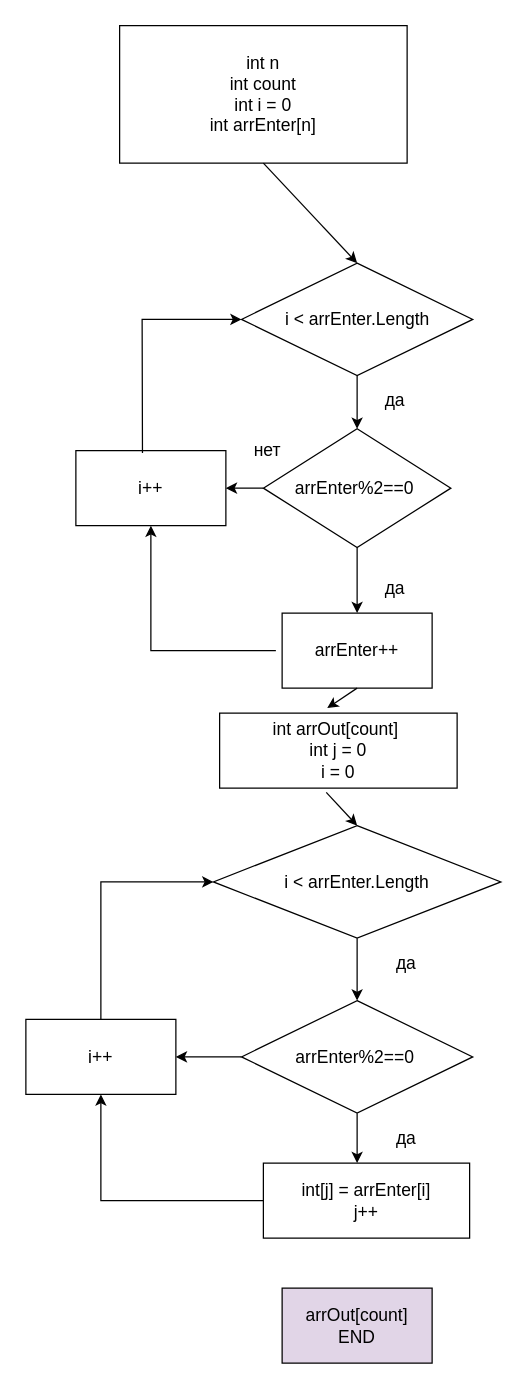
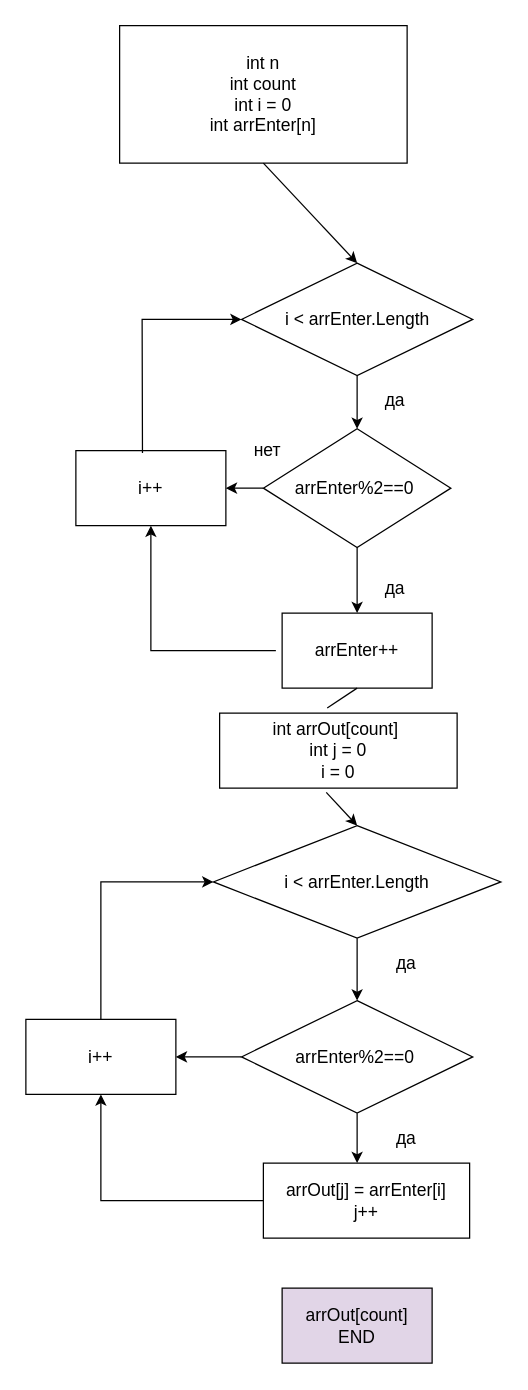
edge "arrEnter++" -> "int arrOut[count] int j = 0 i = 0": arrowhead classic -> none
node "int[j] = arrEnter[i] j++": label "int[j] = arrEnter[i] j++" -> "arrOut[j] = arrEnter[i] j++"
